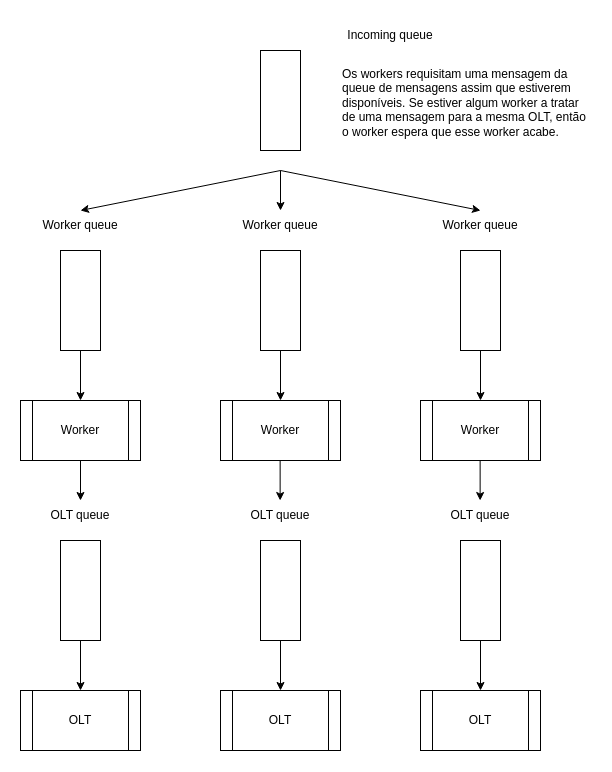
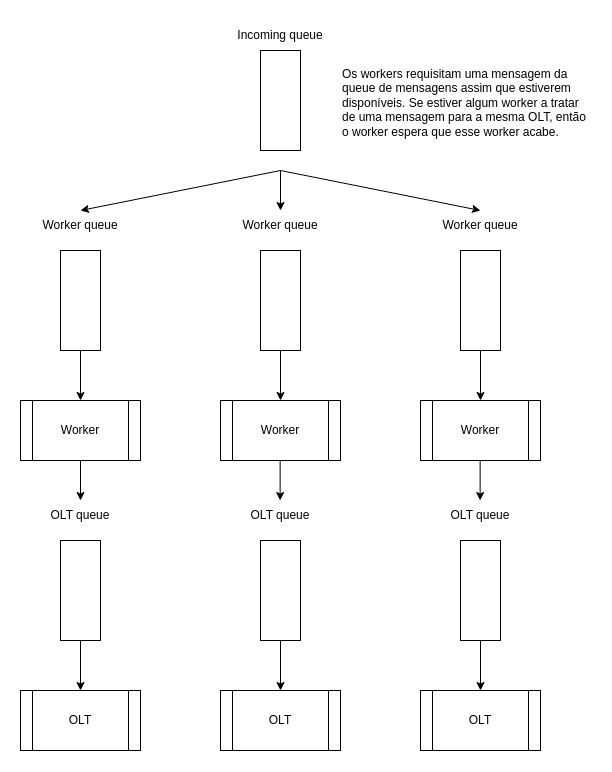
node "Incoming queue": moved (391, 36) -> (281, 36)
